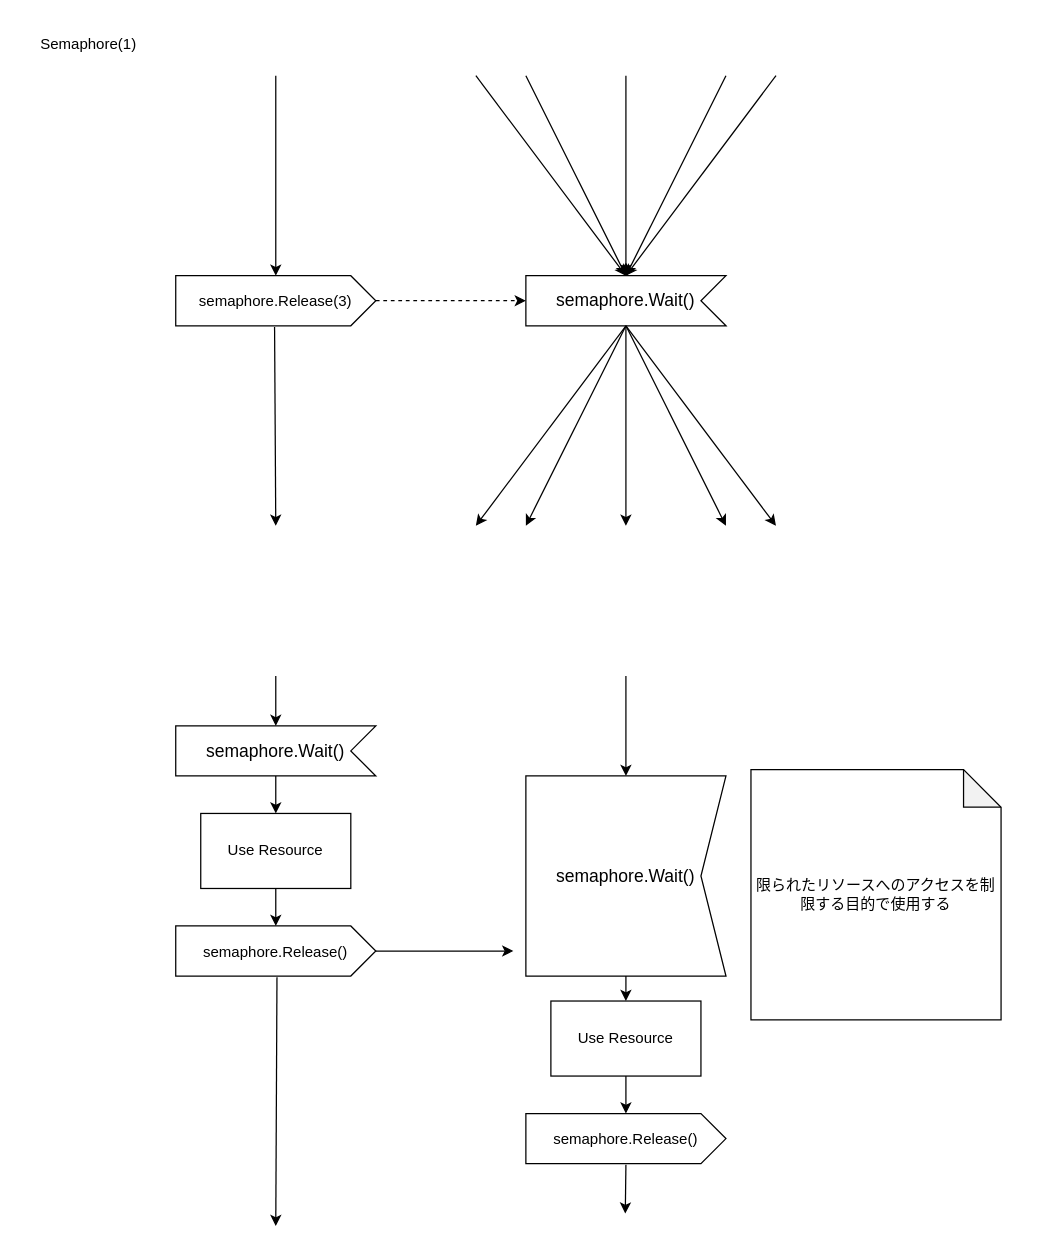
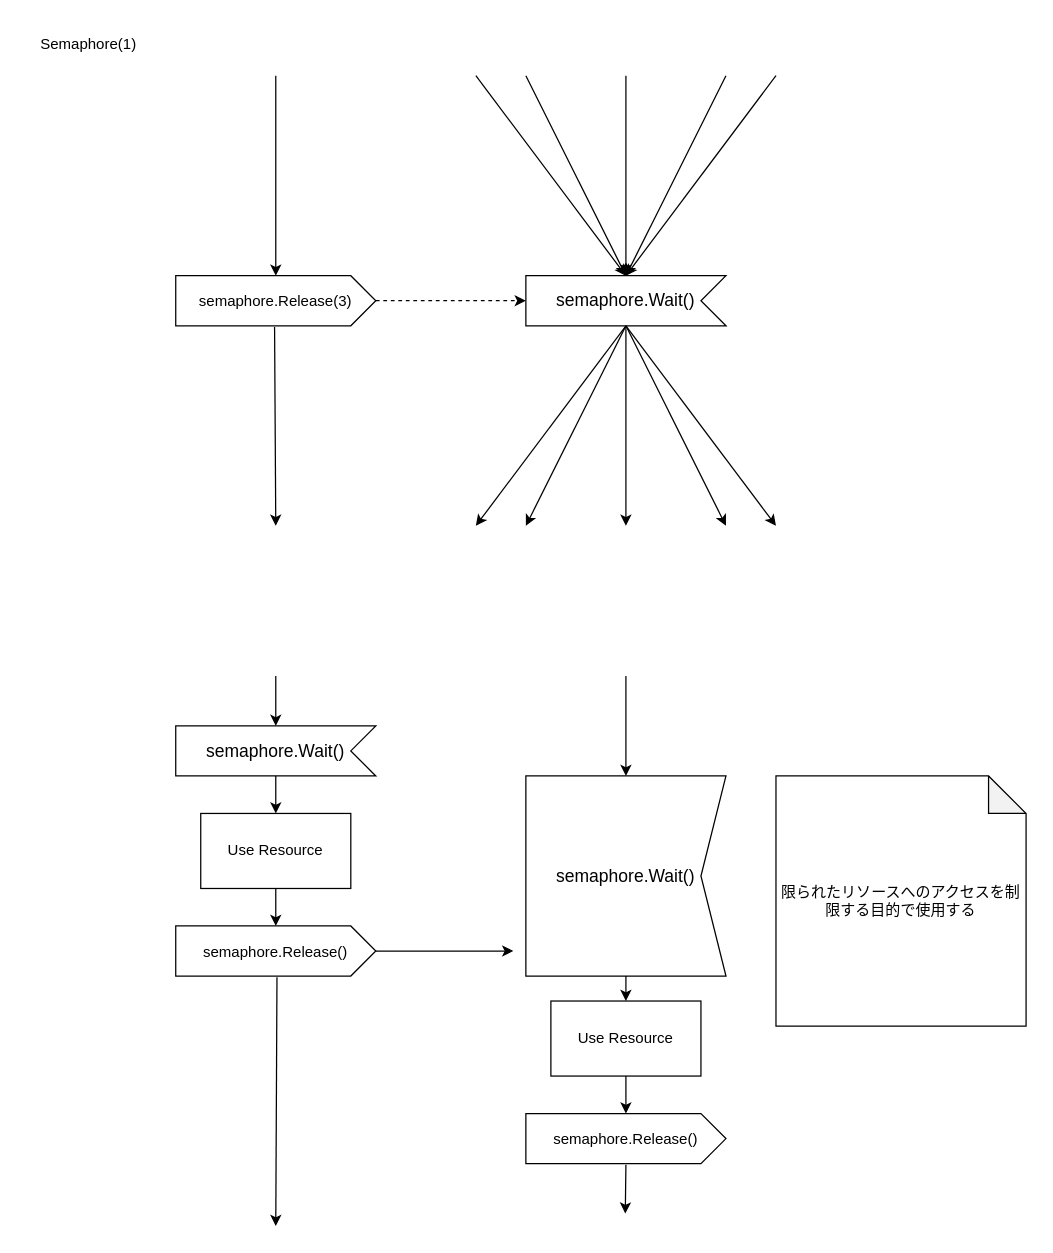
node "限られたリソースへのアクセスを制限する目的で使用する": moved (876, 894) -> (901, 901)
